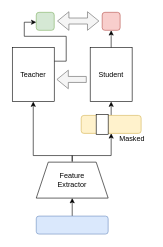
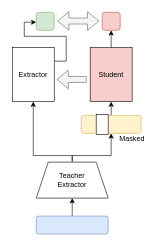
node "Teacher": label "Teacher" -> "Extractor"
node "Student": fillcolor #ffffff -> #f8cecc
node "Feature Extractor": label "Feature Extractor" -> "Teacher Extractor"
